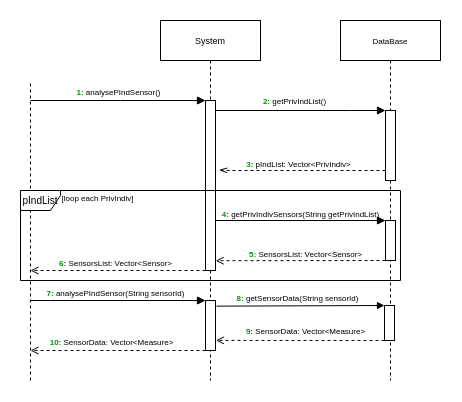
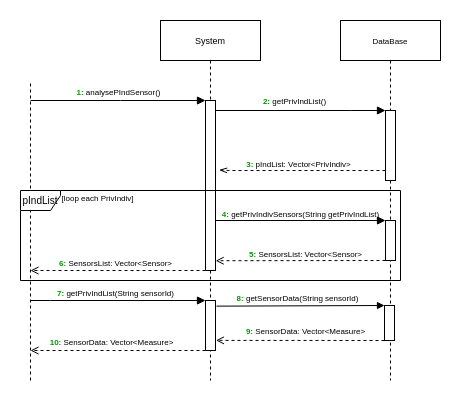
node "7: analysePIndSensor(String sensorId)": label "7: analysePIndSensor(String sensorId)" -> "7: getPrivIndList(String sensorId)"
